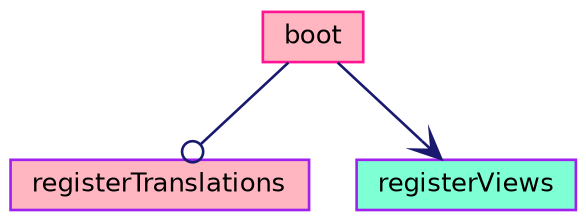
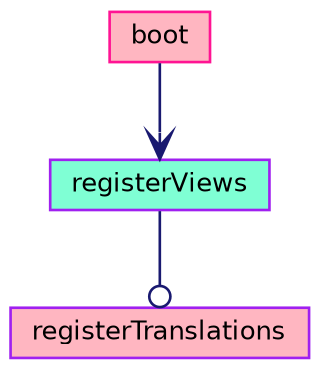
edge "boot" -> "registerTranslations": now "registerViews" -> "registerTranslations"
